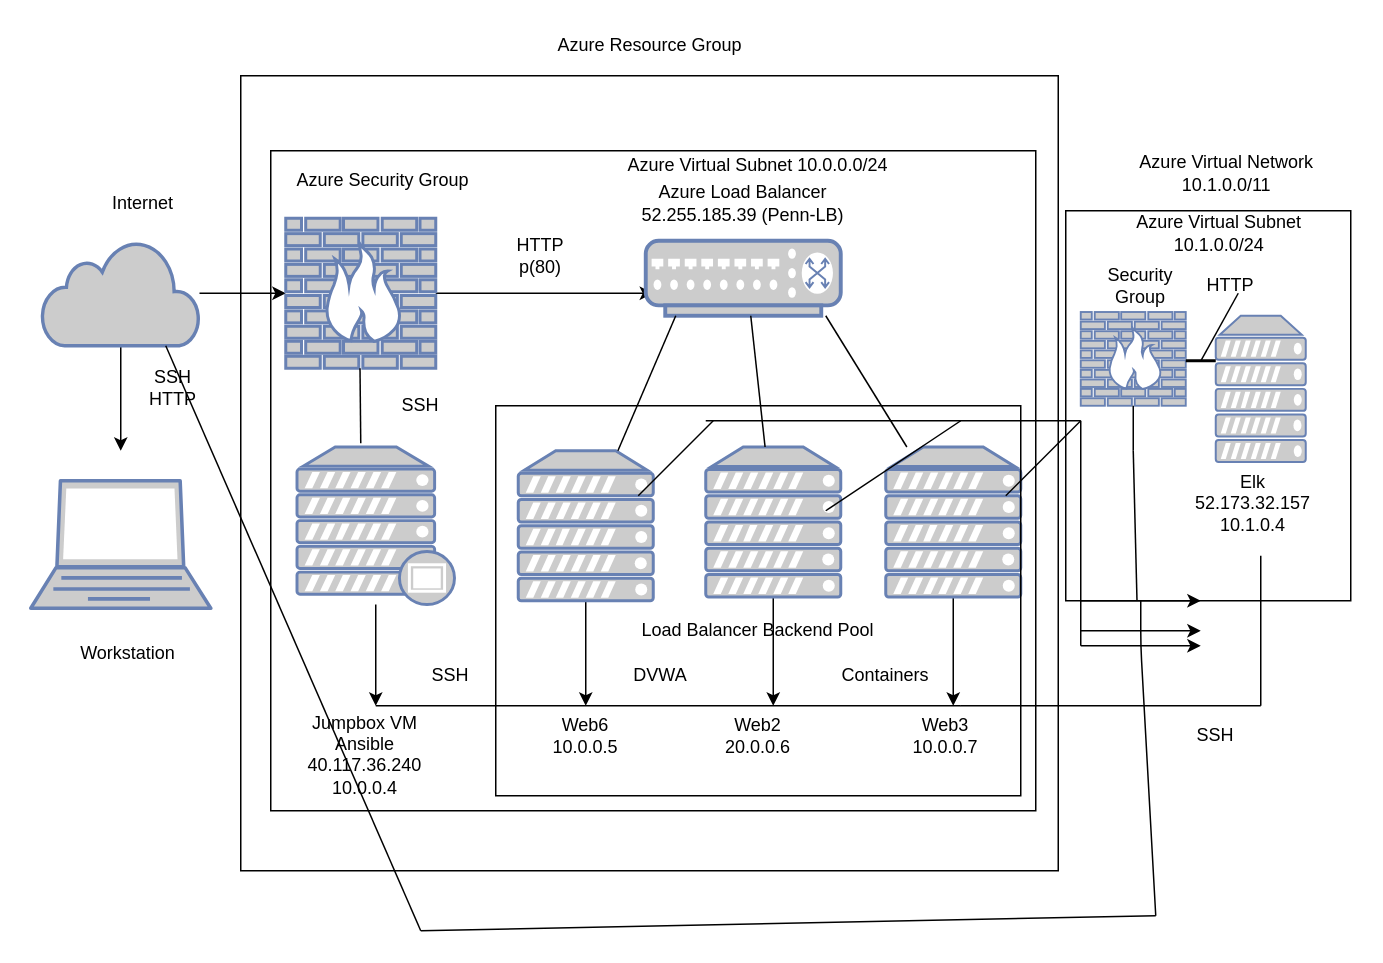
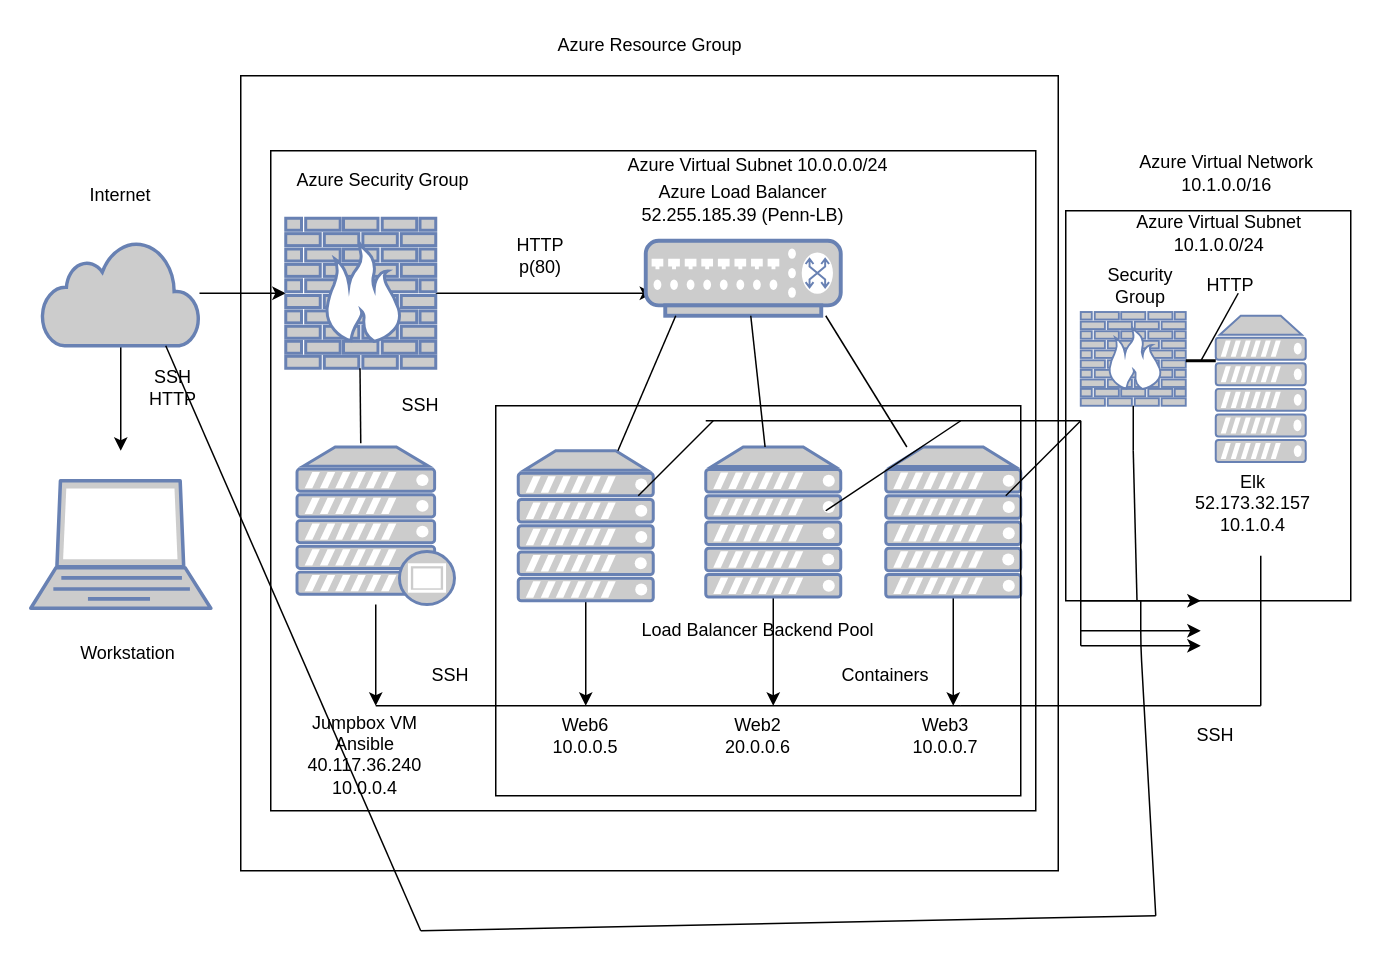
node "Azure Virtual Network 10.1.0.0/11": label "Azure Virtual Network 10.1.0.0/11" -> "Azure Virtual Network 10.1.0.0/16"
node "Internet": moved (143, 203) -> (121, 196)
node "DVWA": removed
